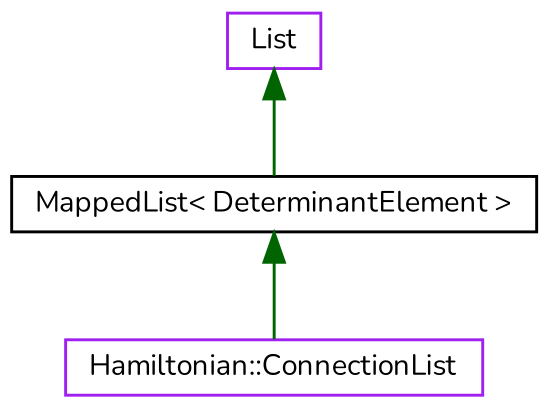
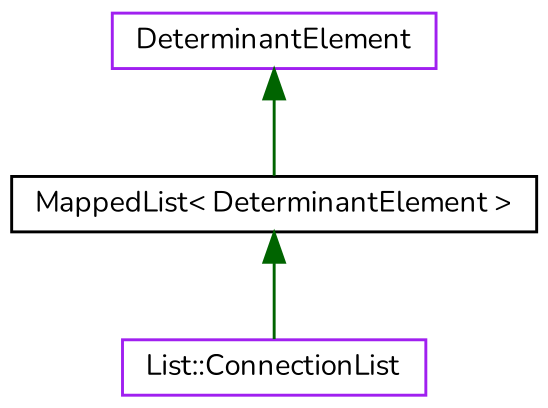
node "List": label "List" -> "DeterminantElement"
node "Hamiltonian::ConnectionList": label "Hamiltonian::ConnectionList" -> "List::ConnectionList"
